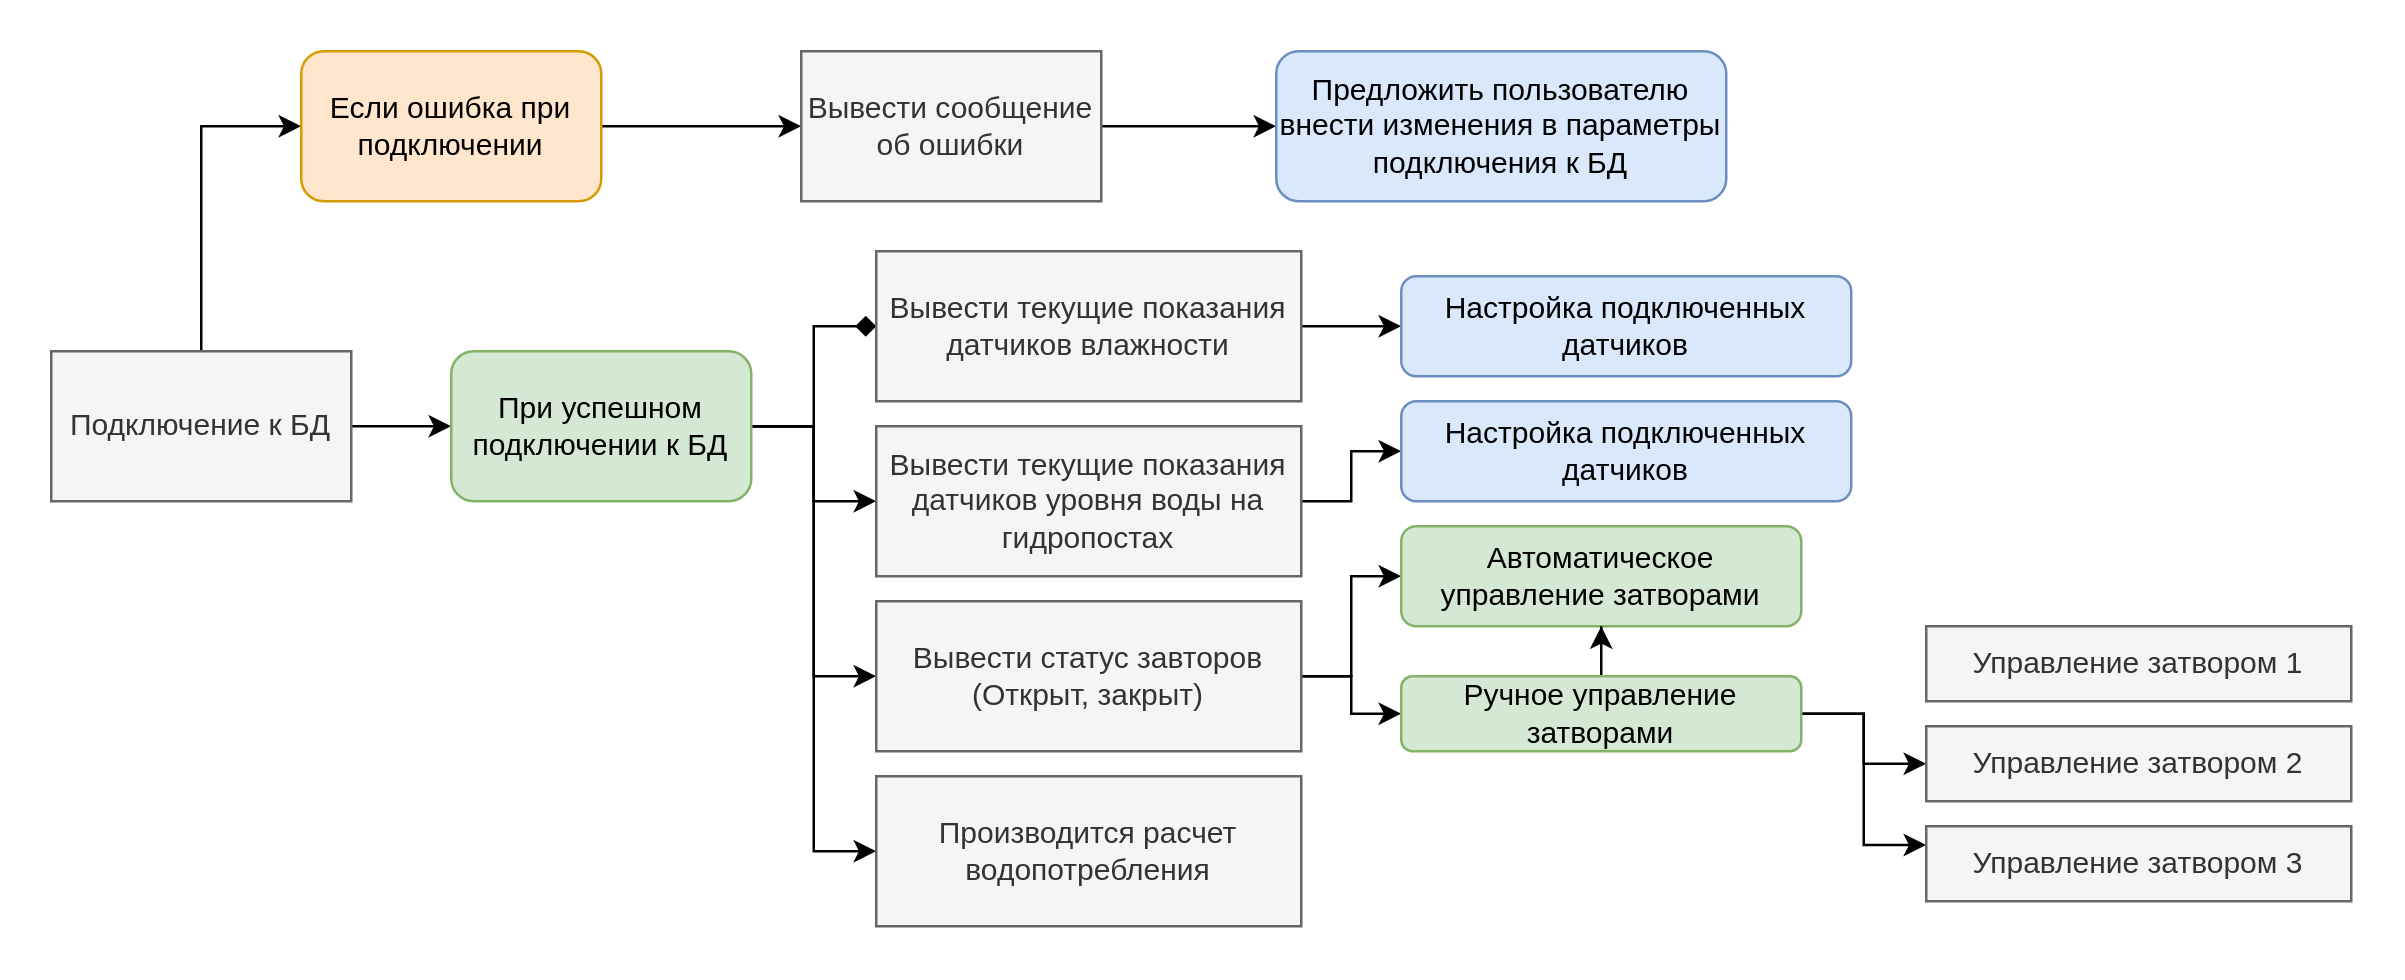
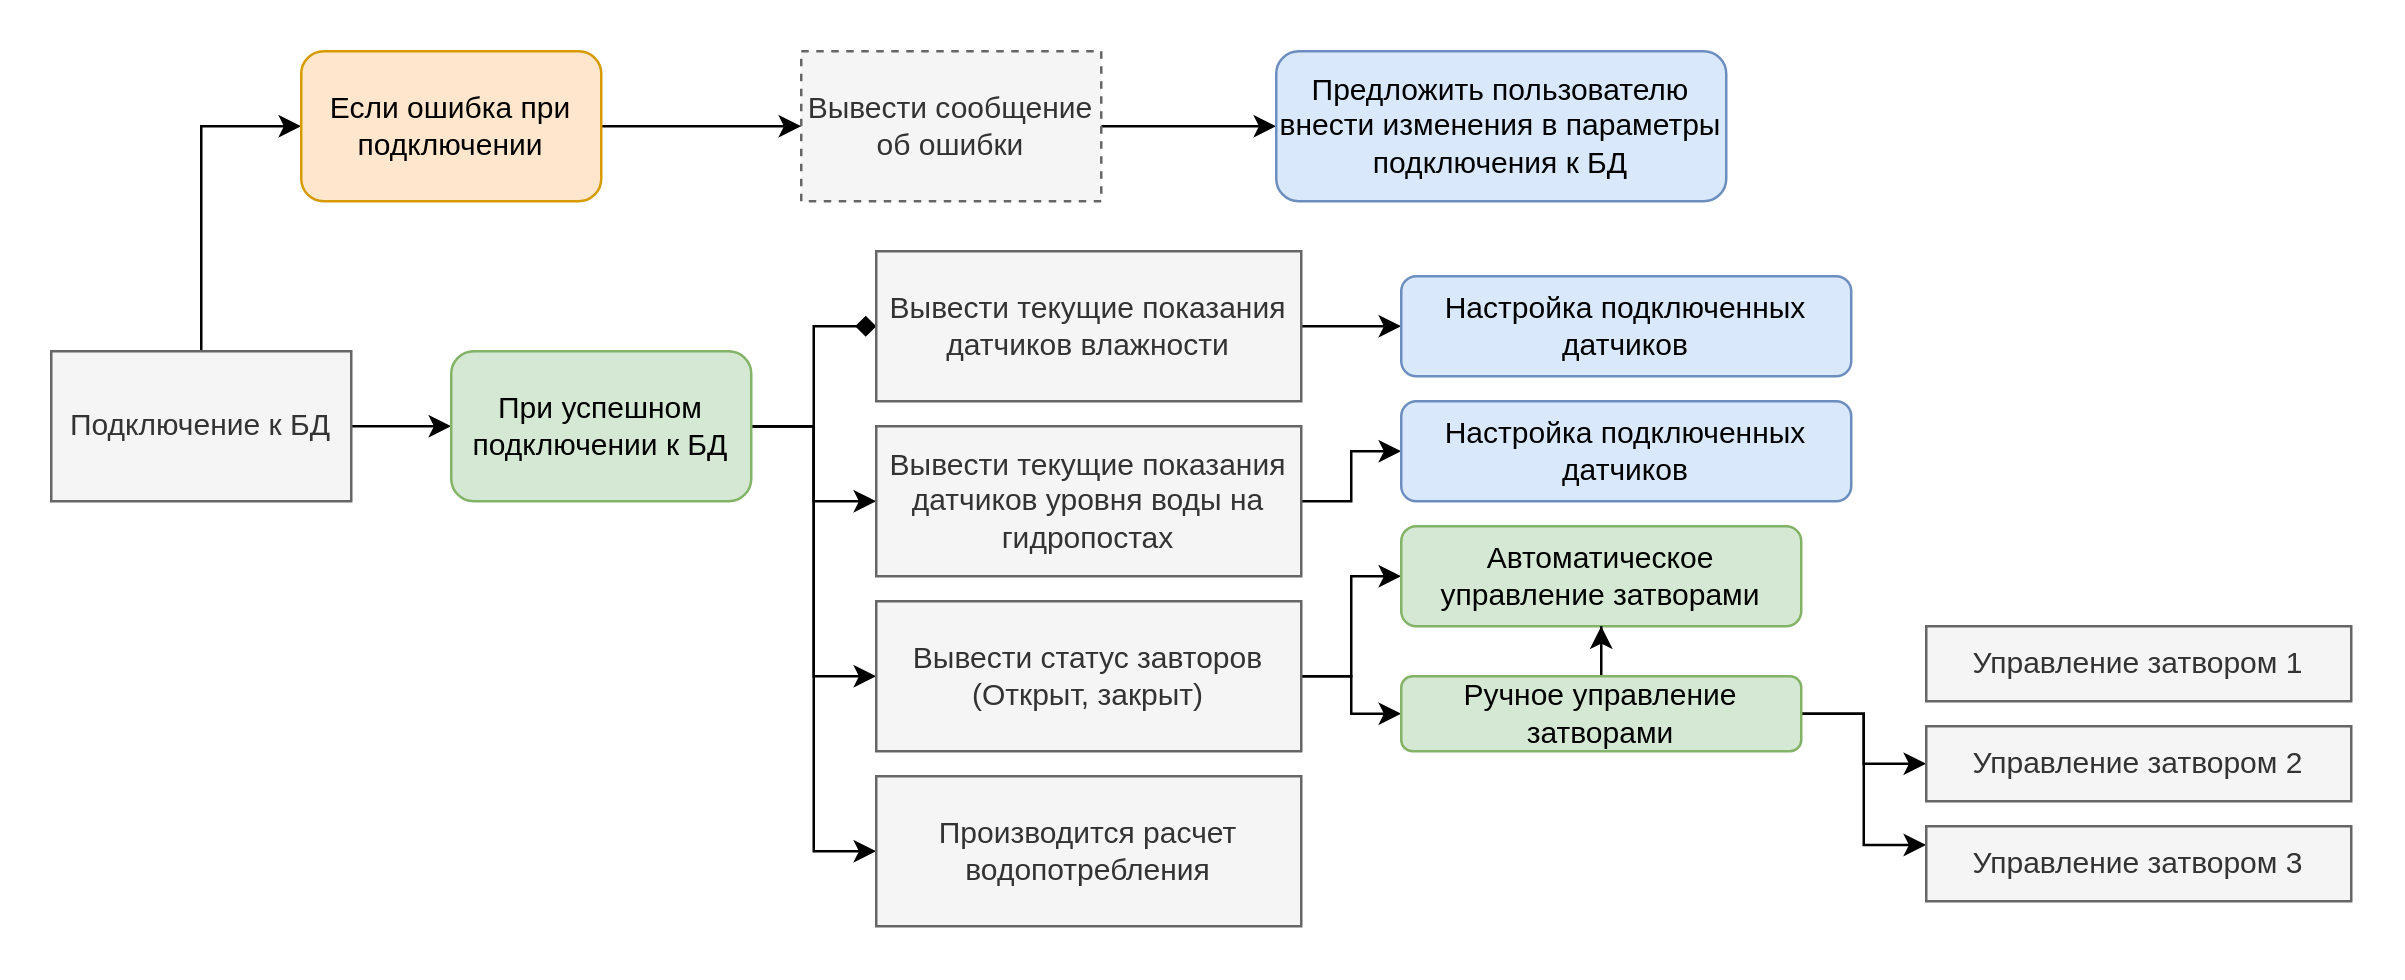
node "Вывести сообщение об ошибки": style solid -> dashed
